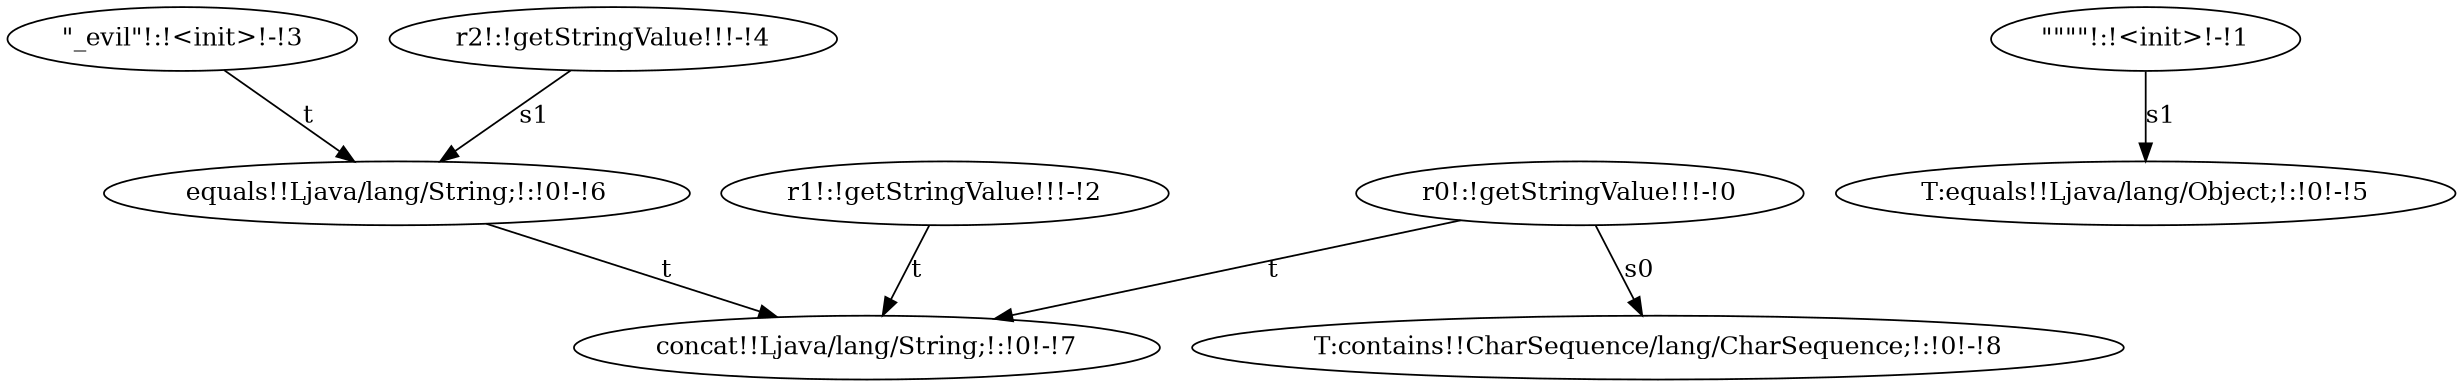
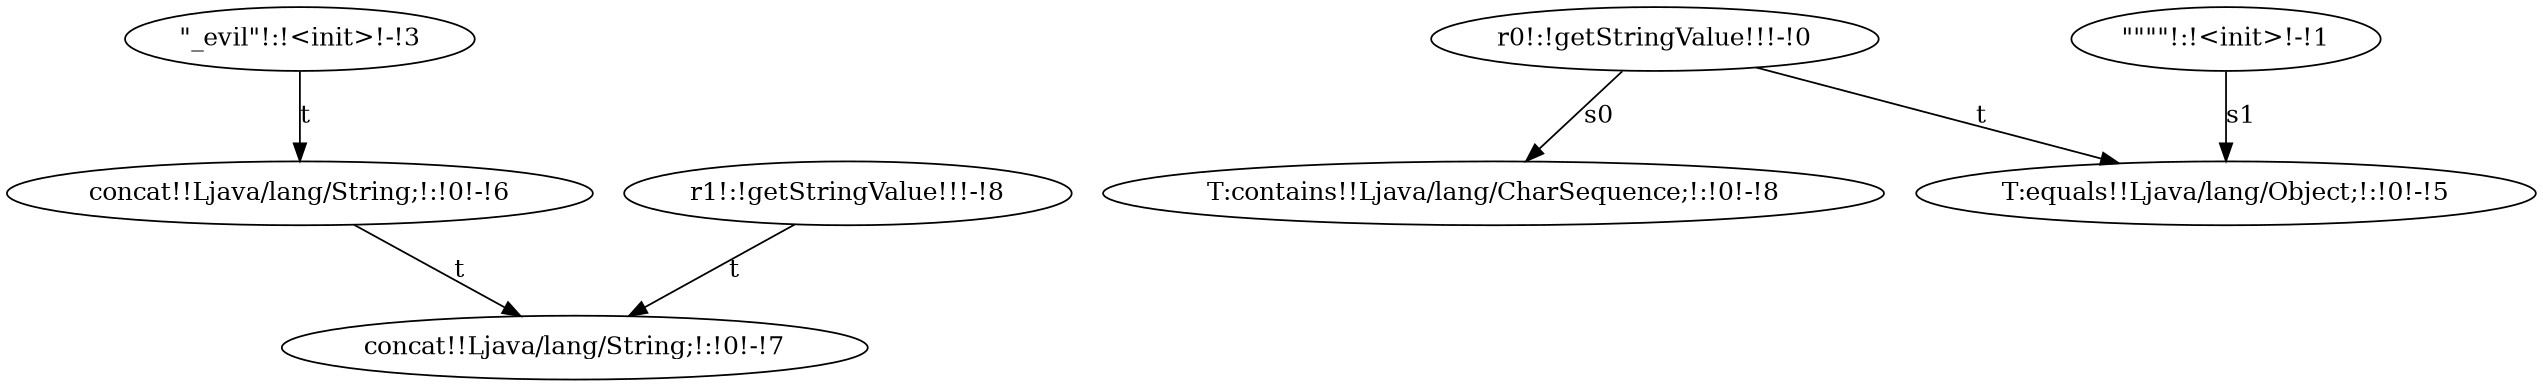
node "r2!:!getStringValue!!!-!4": removed
node "equals!!Ljava/lang/String;!:!0!-!6": label "equals!!Ljava/lang/String;!:!0!-!6" -> "concat!!Ljava/lang/String;!:!0!-!6"
node "r1!:!getStringValue!!!-!2": label "r1!:!getStringValue!!!-!2" -> "r1!:!getStringValue!!!-!8"
edge "r0!:!getStringValue!!!-!0" -> "concat!!Ljava/lang/String;!:!0!-!7": now "r0!:!getStringValue!!!-!0" -> "T:equals!!Ljava/lang/Object;!:!0!-!5"
node "T:contains!!CharSequence/lang/CharSequence;!:!0!-!8": label "T:contains!!CharSequence/lang/CharSequence;!:!0!-!8" -> "T:contains!!Ljava/lang/CharSequence;!:!0!-!8"
